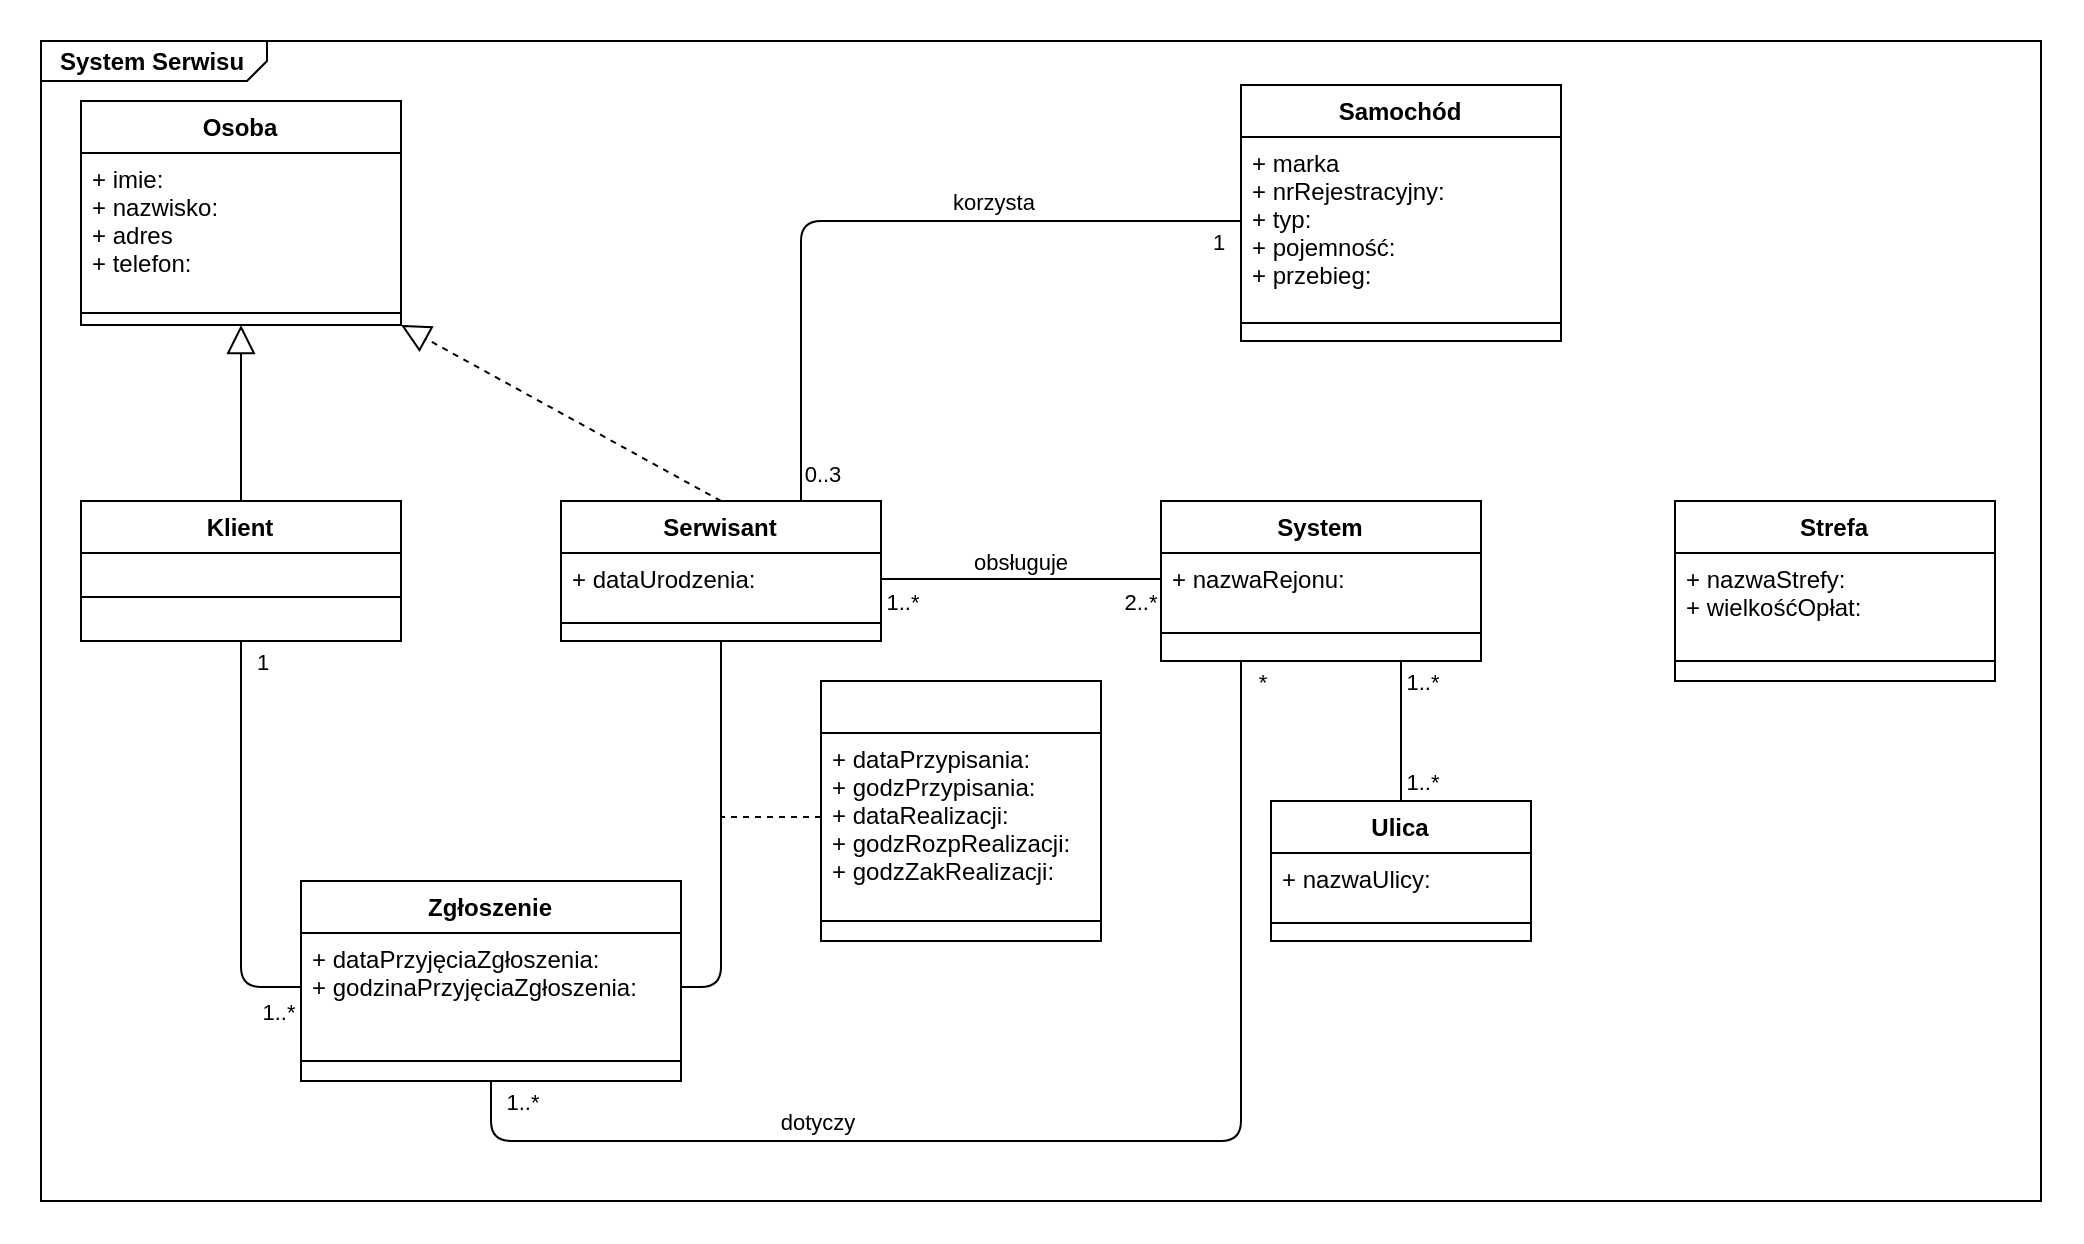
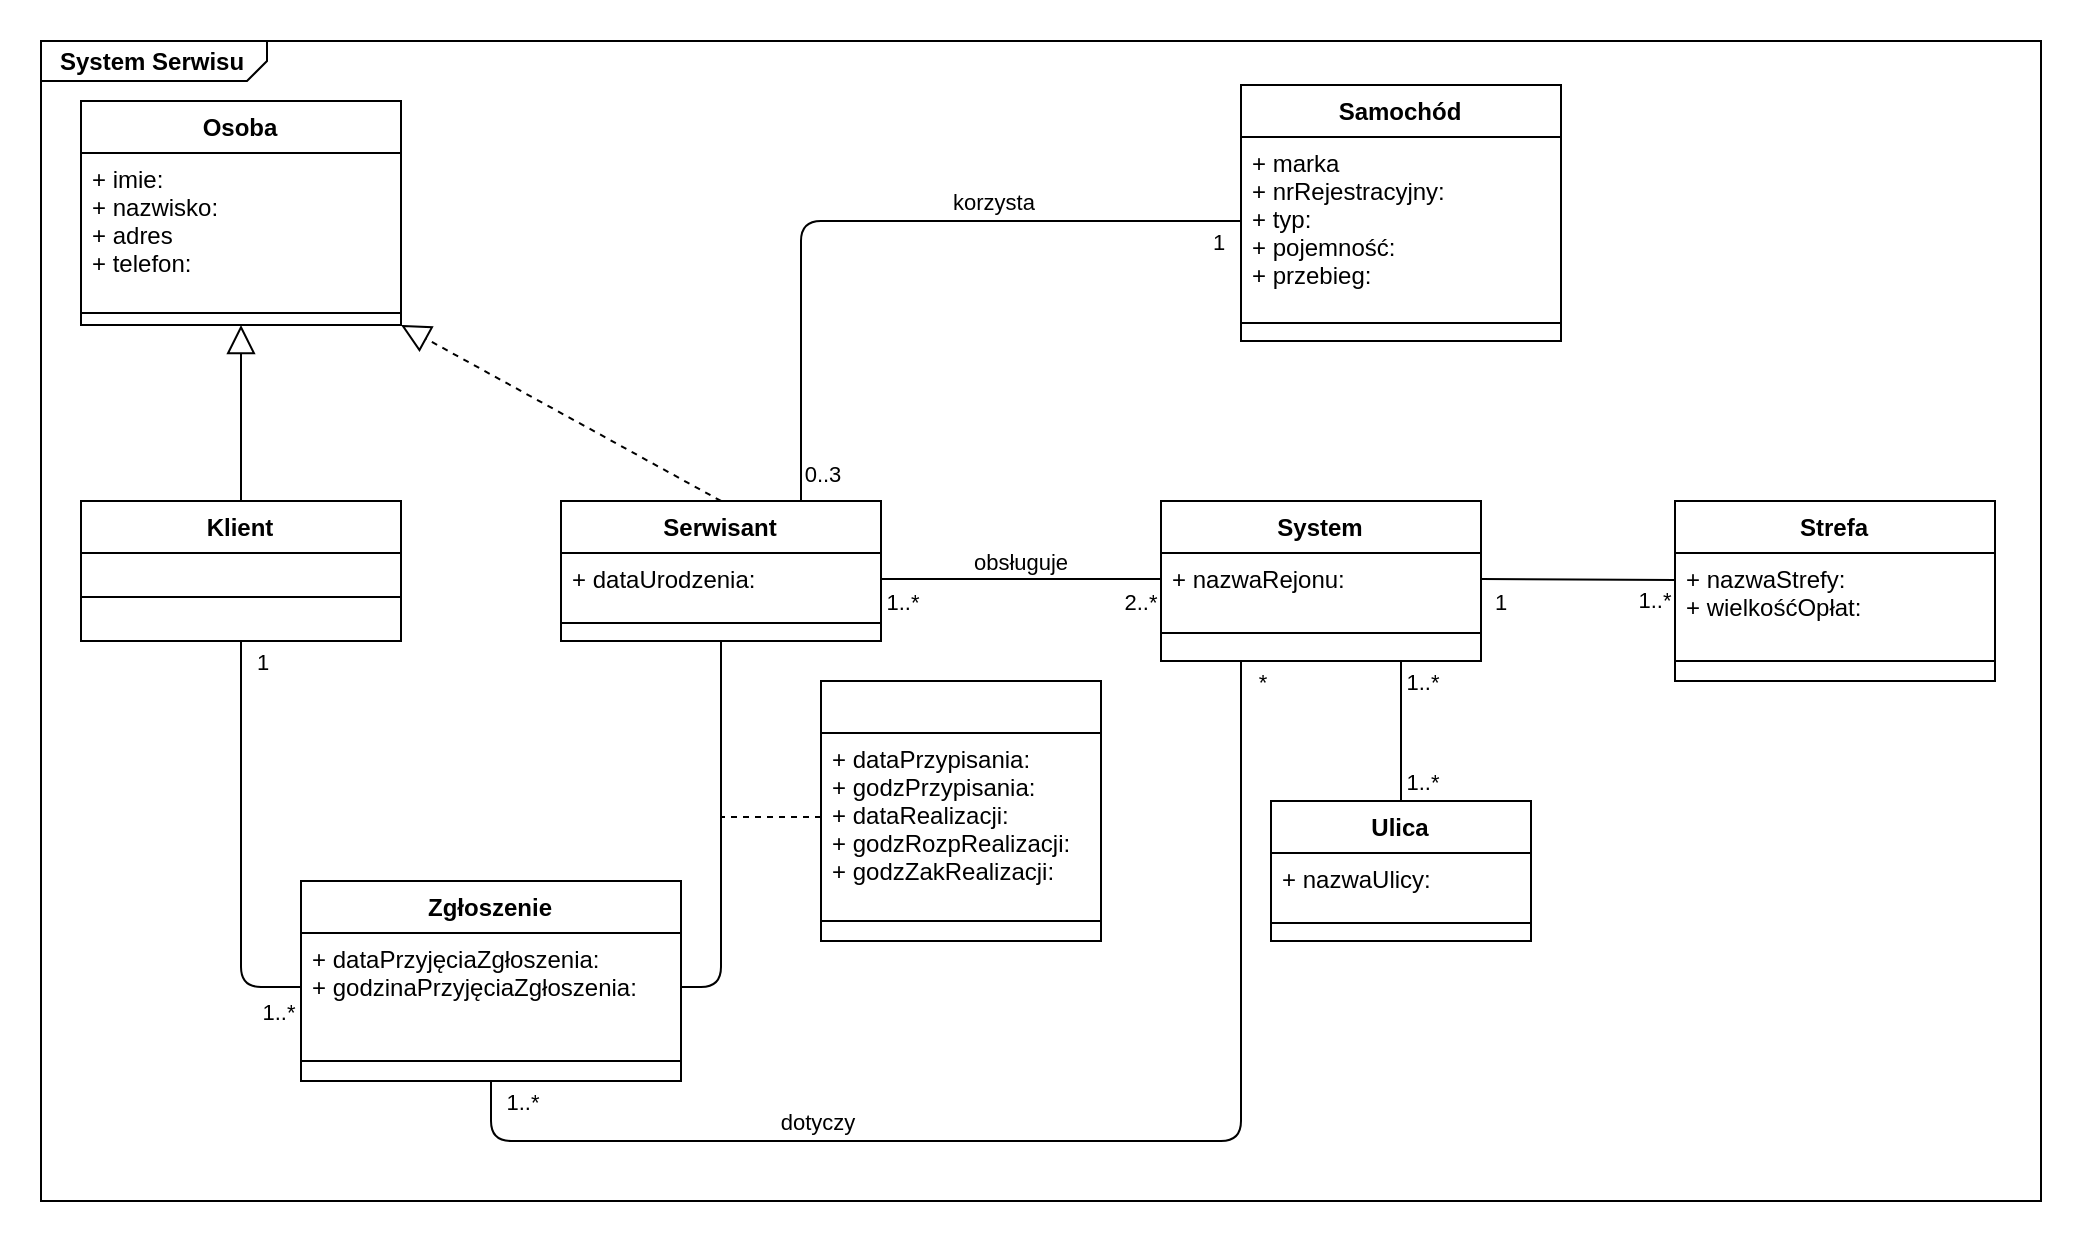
edge "+ nazwaRejonu:" -- "+ nazwaStrefy: + wielkośćOpłat:": added, labels "1", "1..*"
